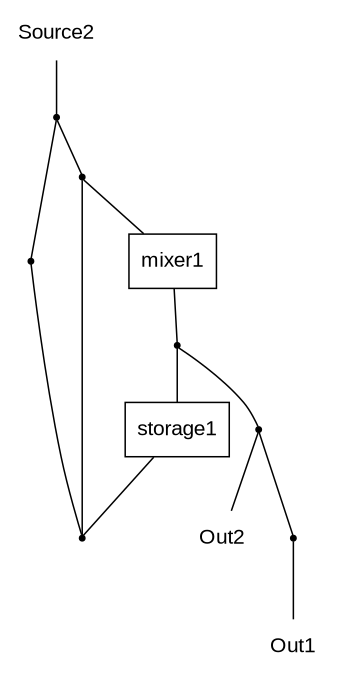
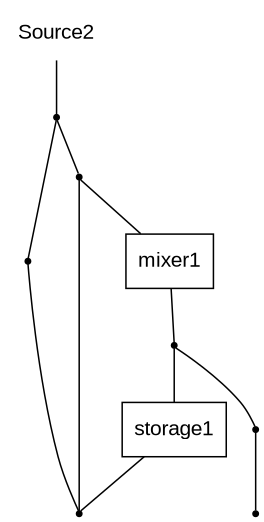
node "Out2": removed
node "Out1": removed
